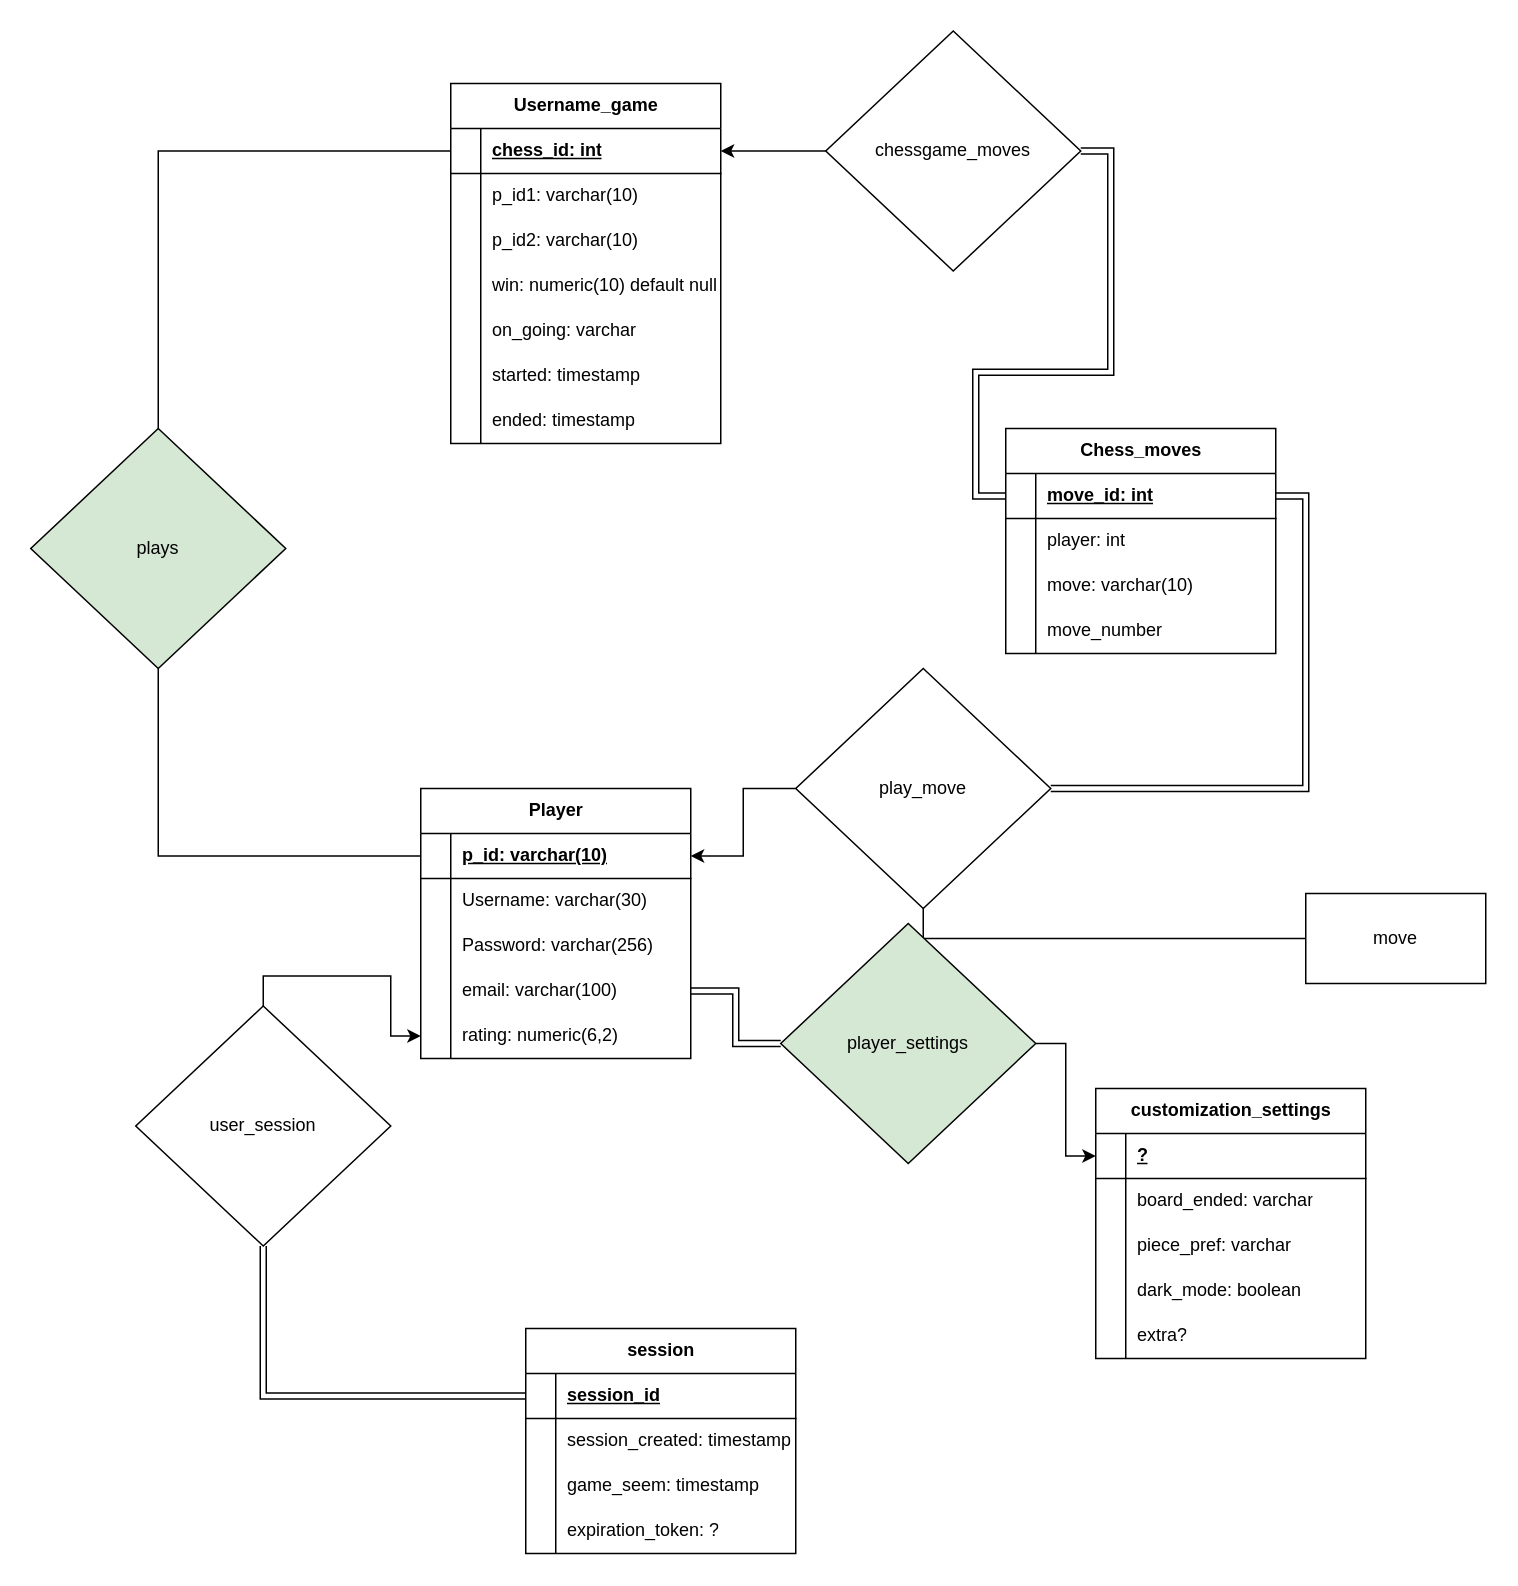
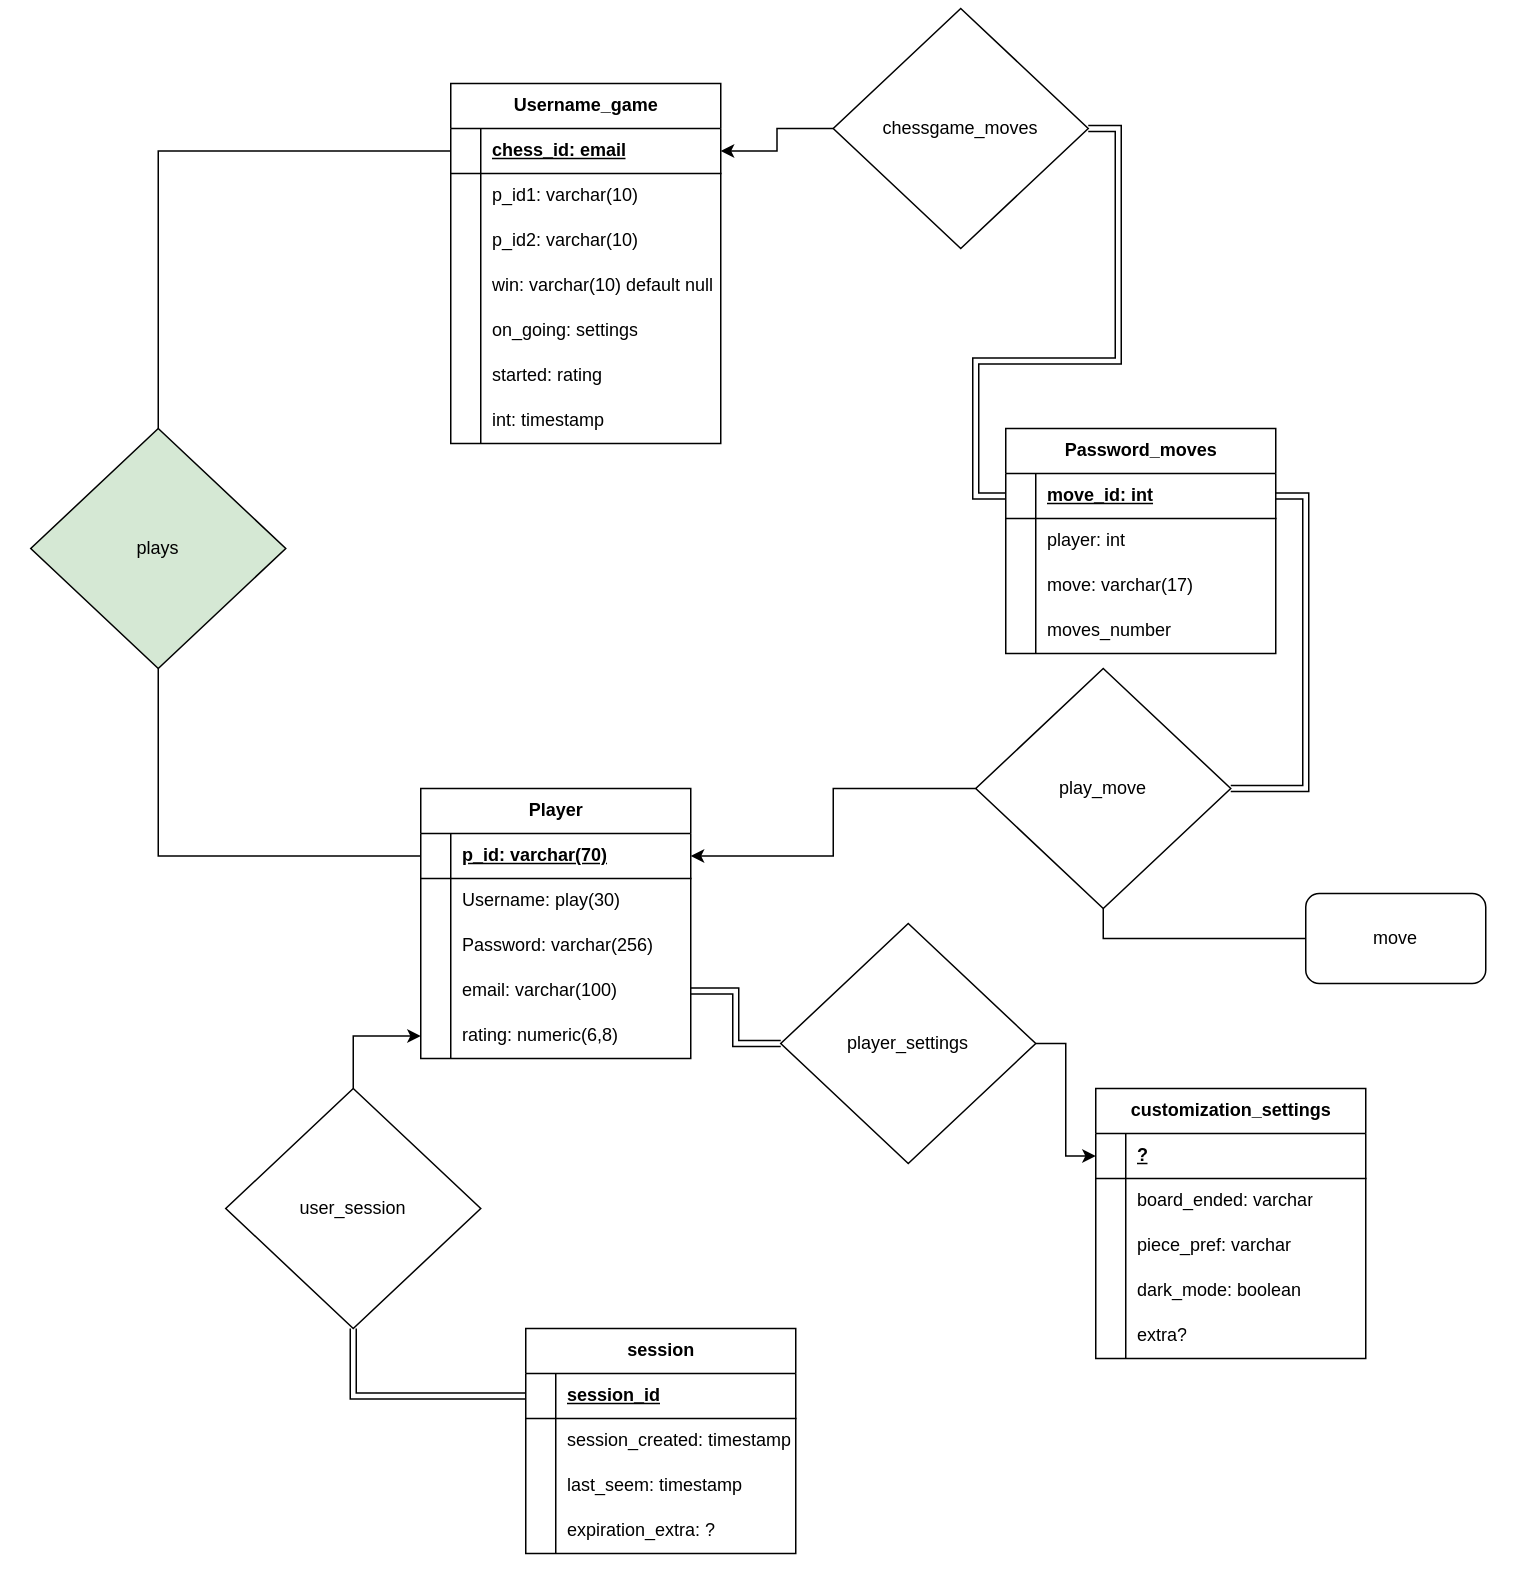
node "chess_id: int": label "chess_id: int" -> "chess_id: email"
node "chessgame_moves": moved (953, 151) -> (961, 128)
node "win: numeric(10) default null": label "win: numeric(10) default null" -> "win: varchar(10) default null"
node "on_going: varchar": label "on_going: varchar" -> "on_going: settings"
node "started: timestamp": label "started: timestamp" -> "started: rating"
node "ended: timestamp": label "ended: timestamp" -> "int: timestamp"
node "Chess_moves": label "Chess_moves" -> "Password_moves"
node "move: varchar(10)": label "move: varchar(10)" -> "move: varchar(17)"
node "move_number": label "move_number" -> "moves_number"
node "play_move": moved (923, 788) -> (1103, 788)
node "p_id: varchar(10)": label "p_id: varchar(10)" -> "p_id: varchar(70)"
node "Username: varchar(30)": label "Username: varchar(30)" -> "Username: play(30)"
node "move": shape rectangle -> rounded rectangle
node "rating: numeric(6,2)": label "rating: numeric(6,2)" -> "rating: numeric(6,8)"
node "player_settings": fillcolor #d5e8d4 -> #ffffff
node "user_session": moved (263, 1126) -> (353, 1208)
node "game_seem: timestamp": label "game_seem: timestamp" -> "last_seem: timestamp"
node "expiration_token: ?": label "expiration_token: ?" -> "expiration_extra: ?"
